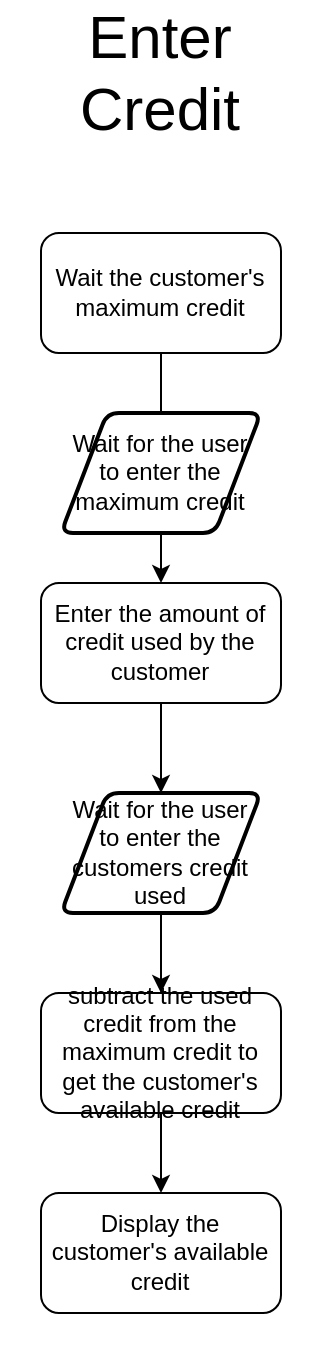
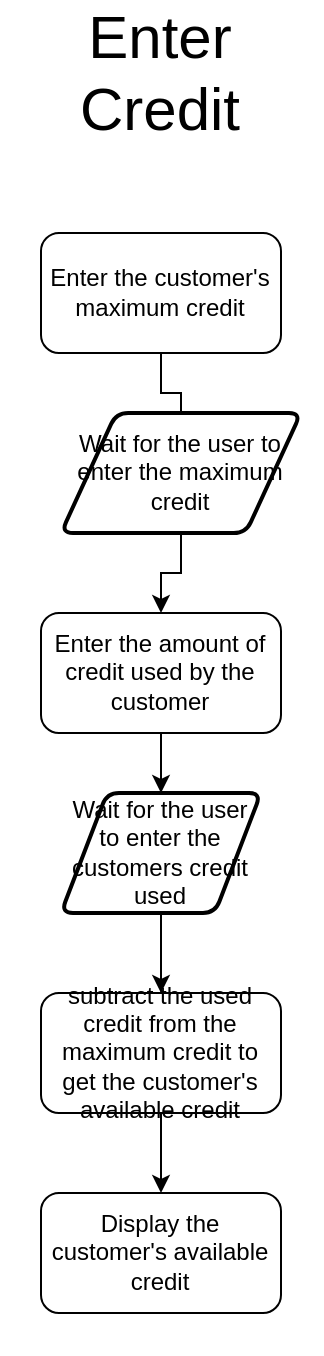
node "Wait the customer's maximum credit": label "Wait the customer's maximum credit" -> "Enter the customer's maximum credit"
node "Wait for the user to enter the maximum credit": size 200x120 -> 240x120
node "Enter the amount of credit used by the customer": moved (161, 643) -> (161, 673)
